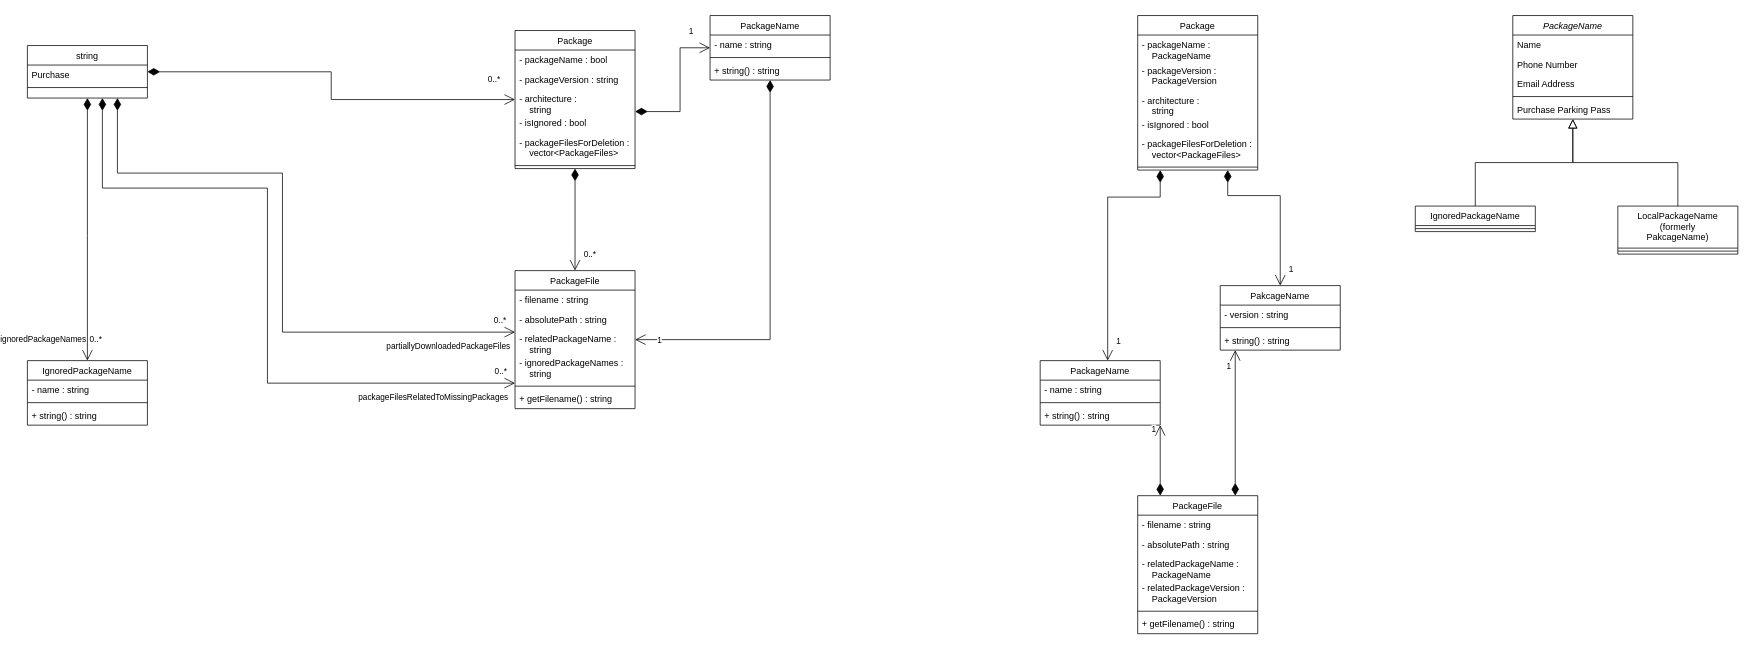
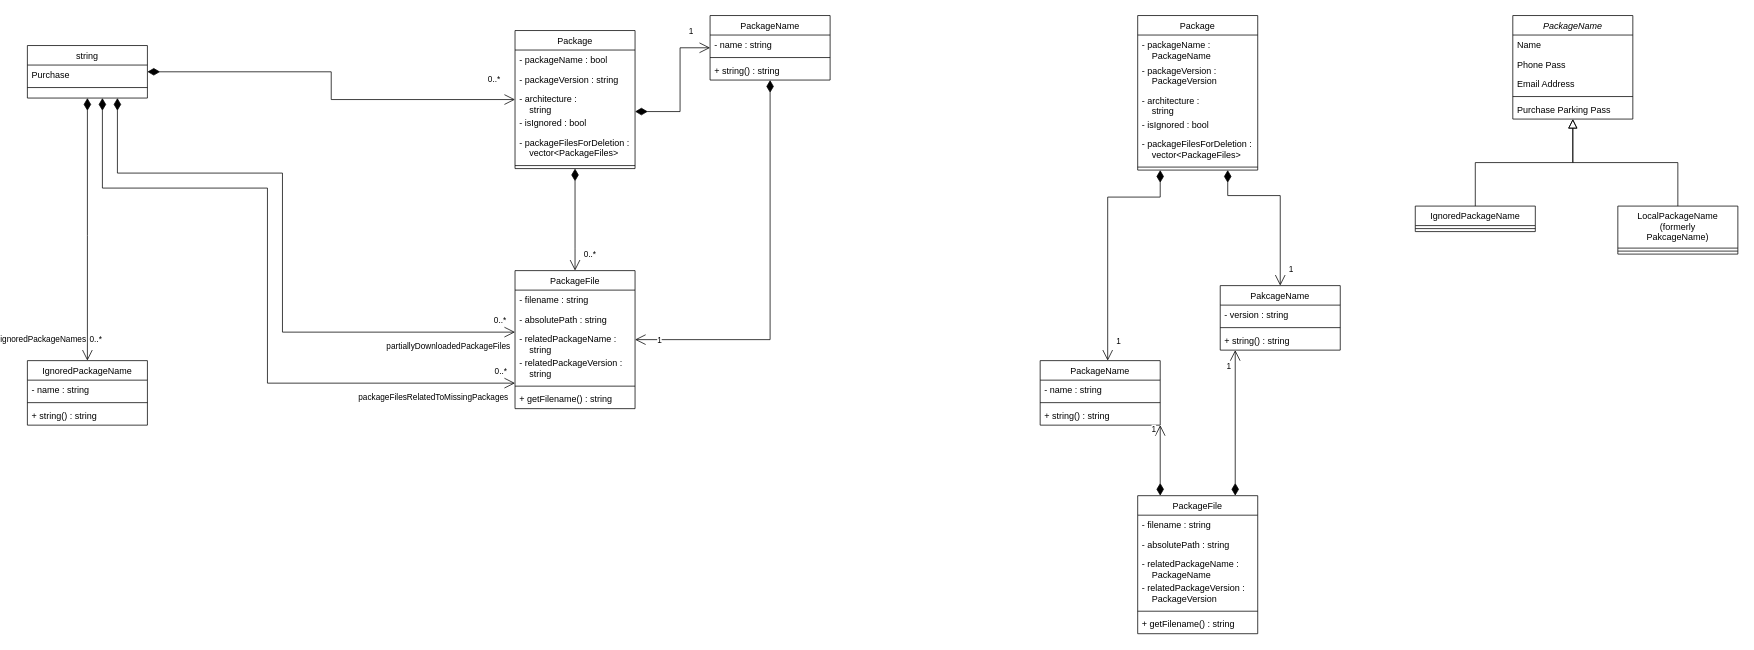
node "Phone Number": label "Phone Number" -> "Phone Pass"
node "- ignoredPackageNames : string": label "- ignoredPackageNames : string" -> "- relatedPackageVersion : string"
